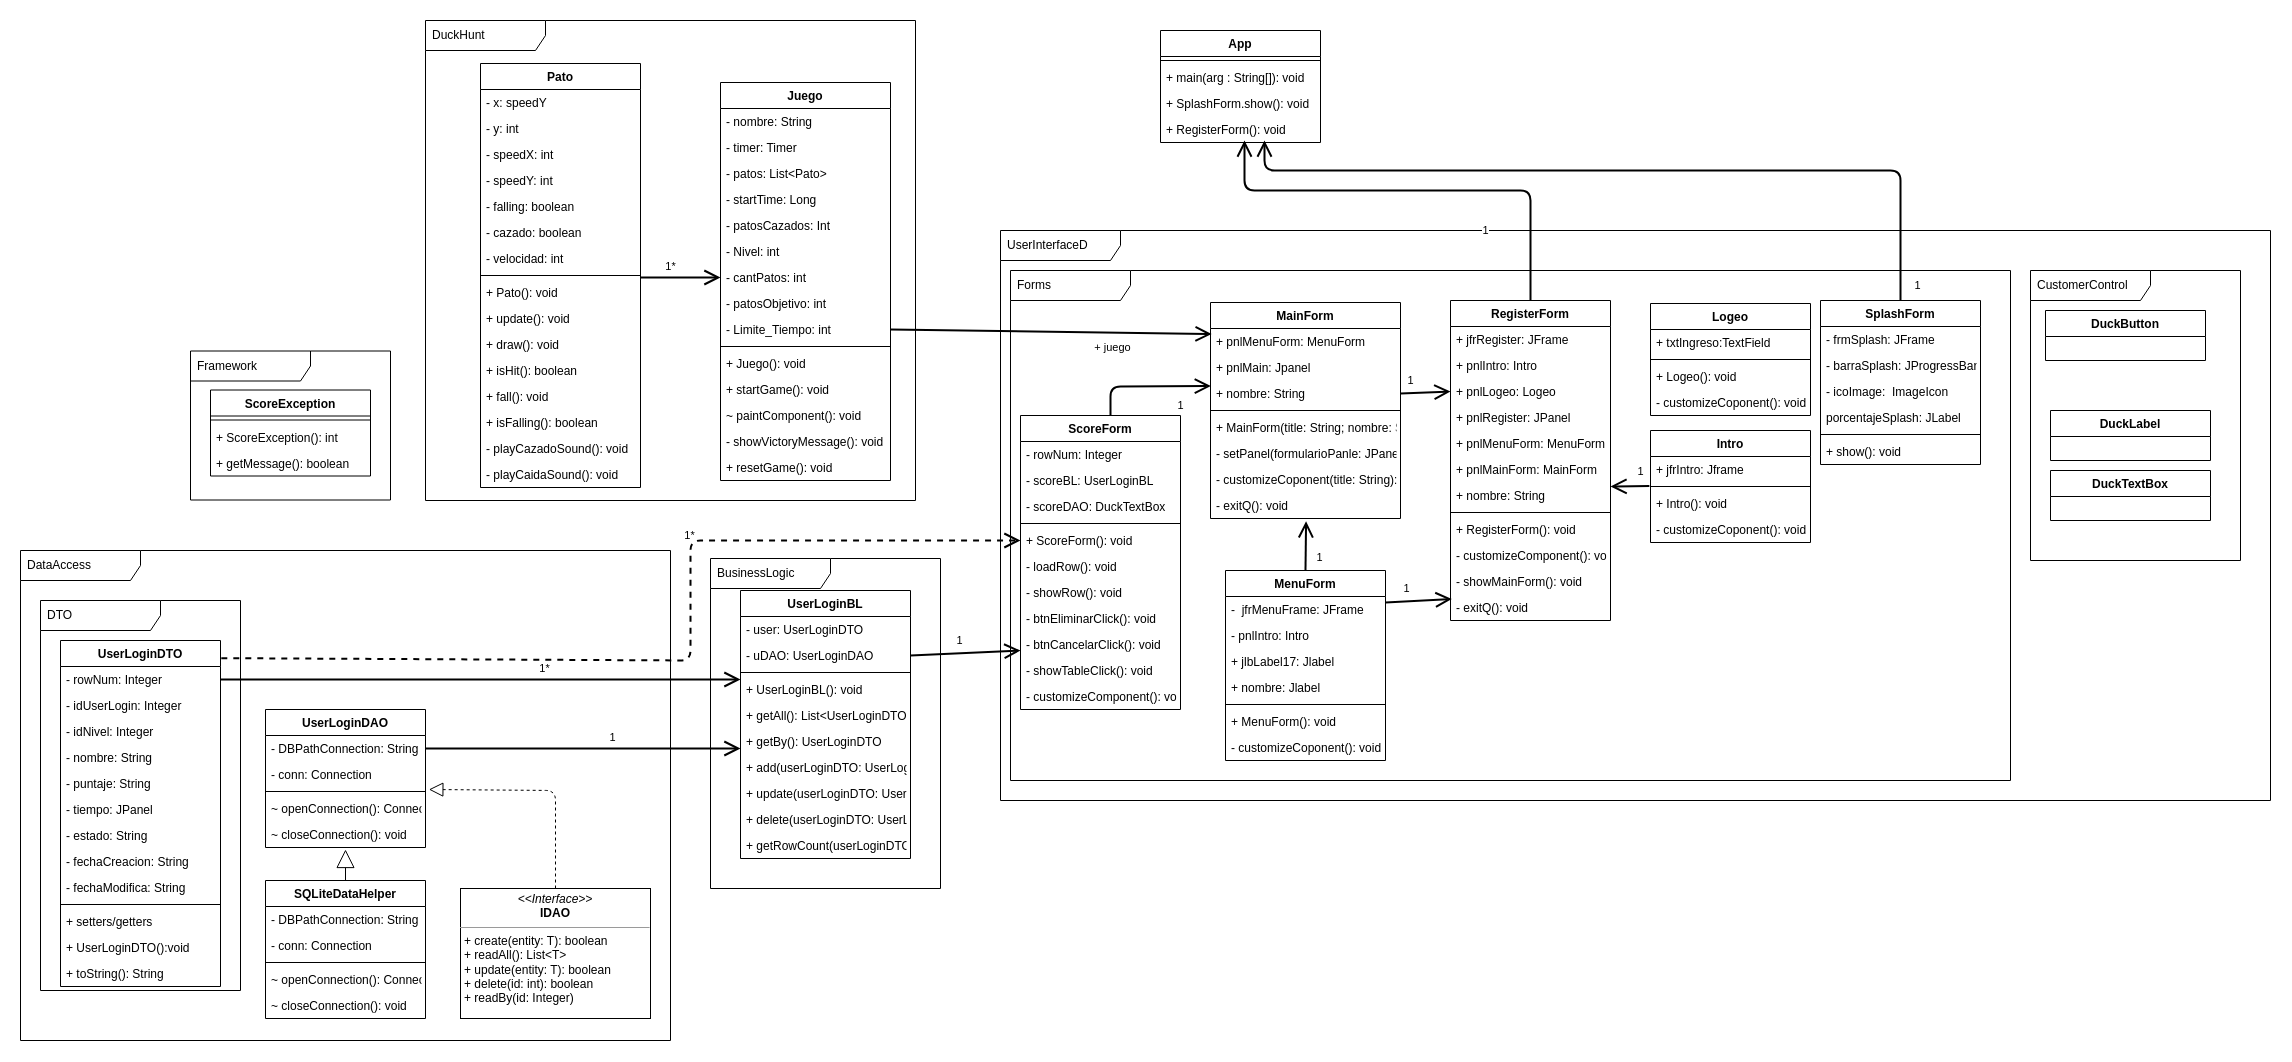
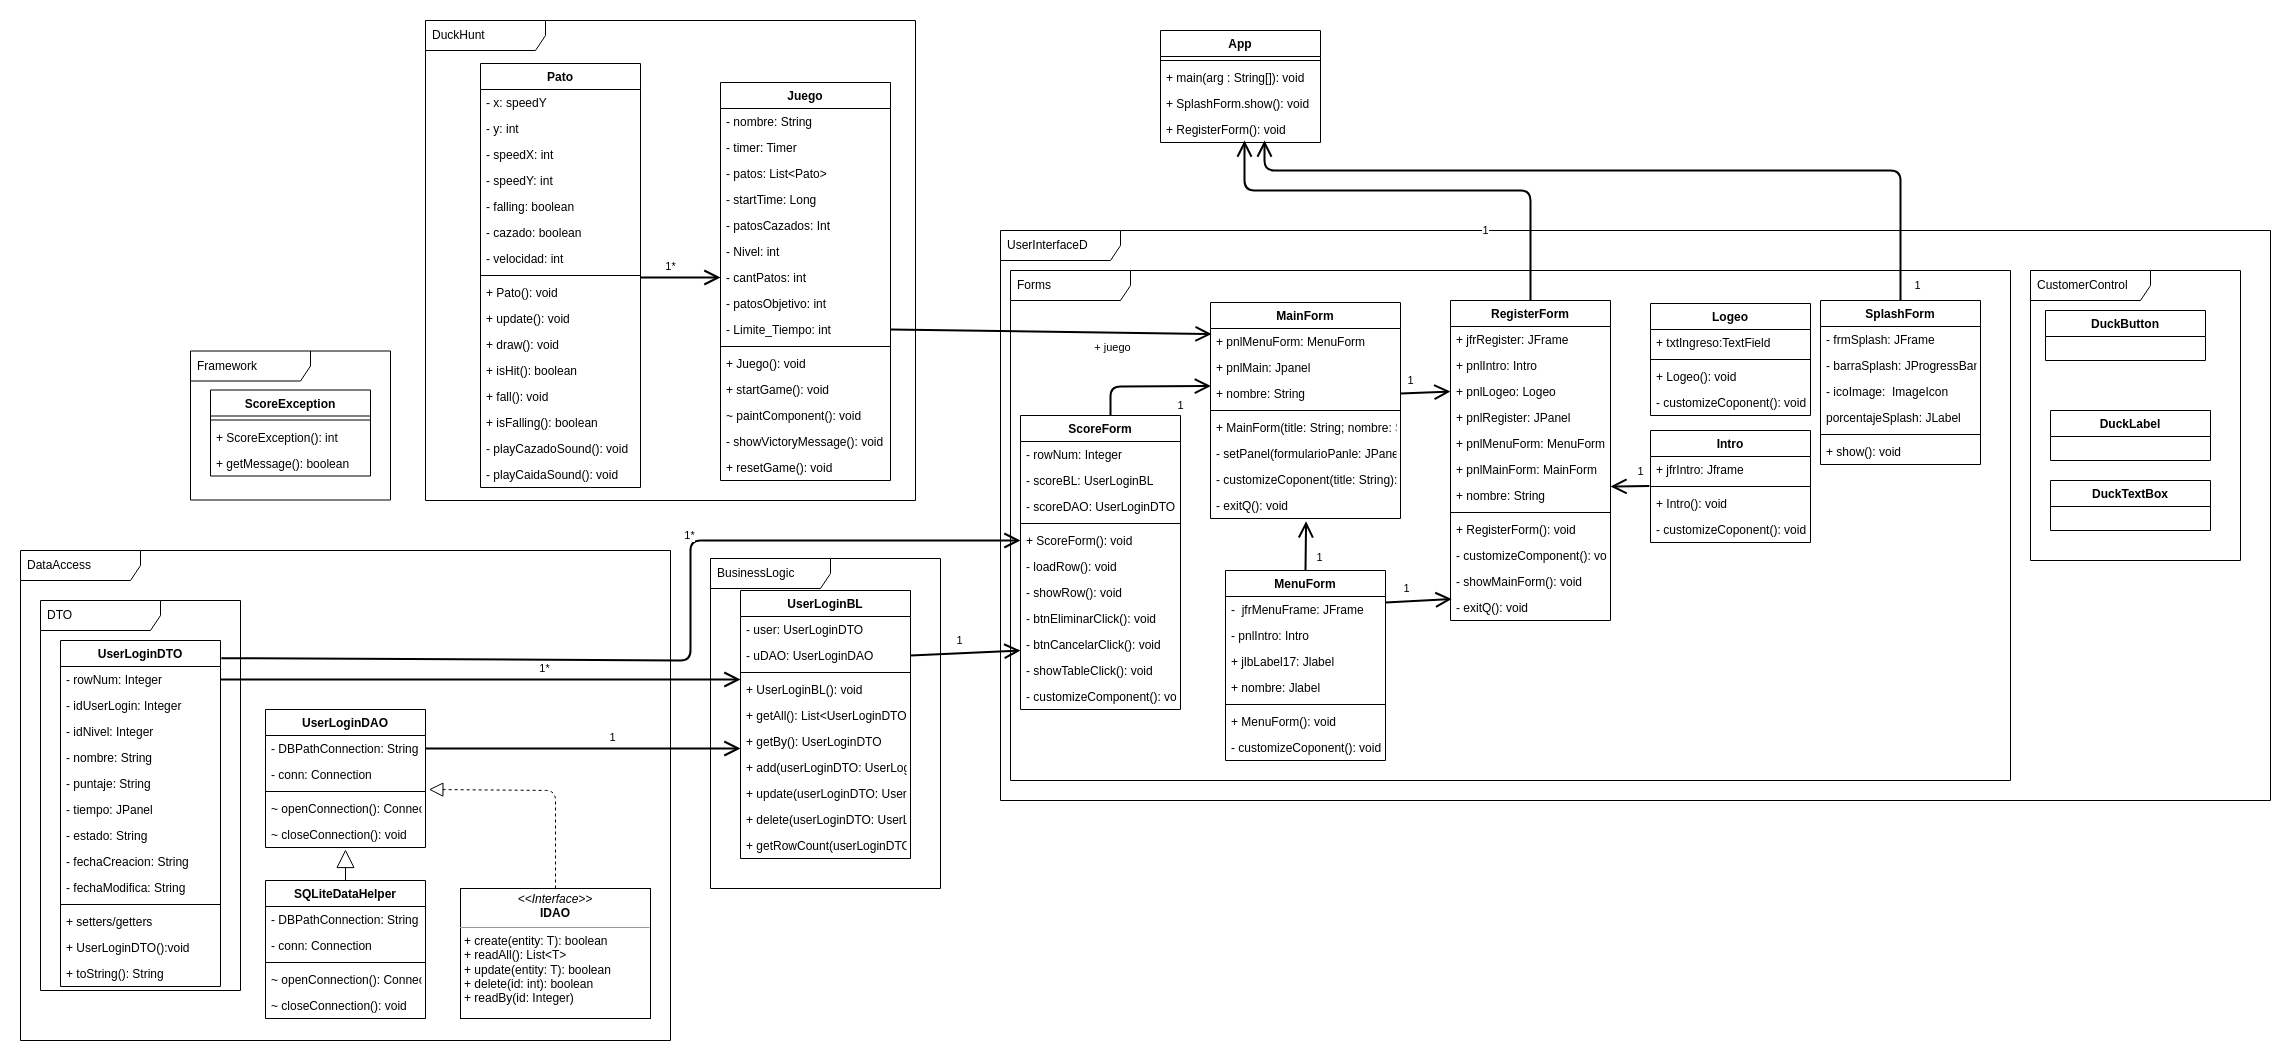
node "DuckTextBox": moved (2131, 496) -> (2131, 506)
node "- scoreDAO: DuckTextBox": label "- scoreDAO: DuckTextBox" -> "- scoreDAO: UserLoginDTO"
edge "UserLoginDTO" -> "+ ScoreForm(): void": style dashed -> solid
